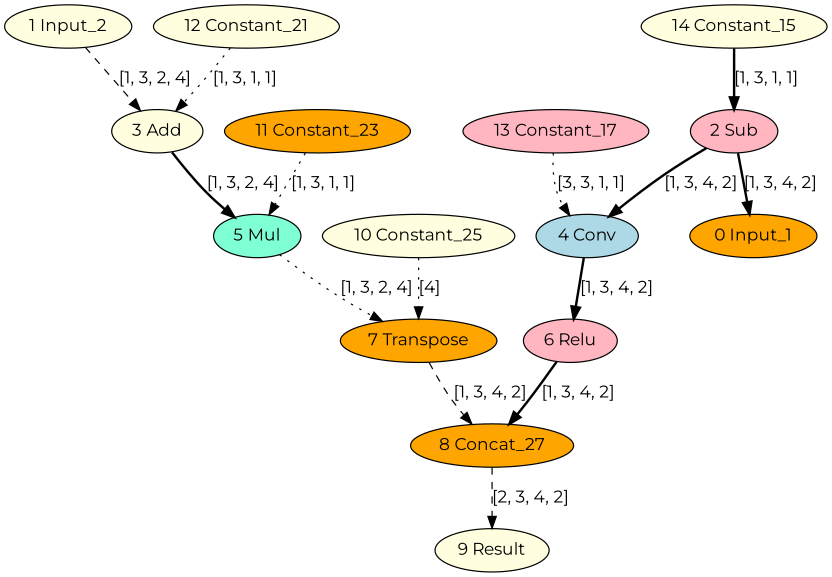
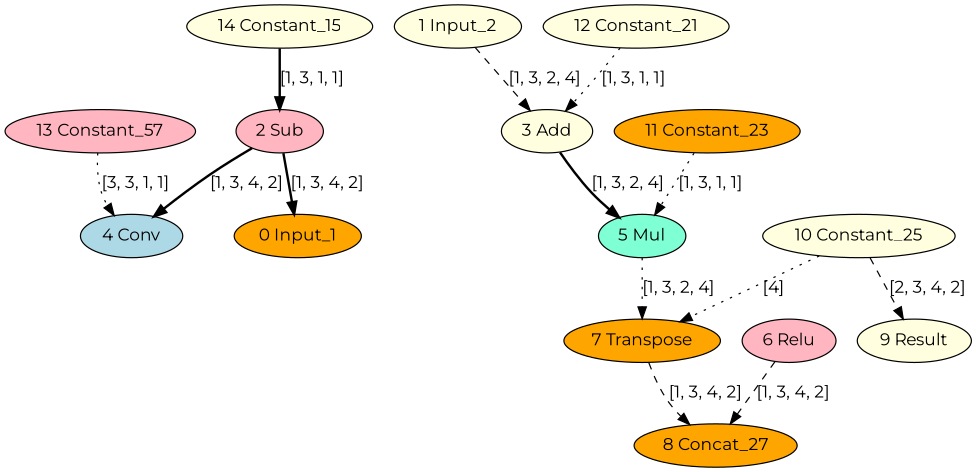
node "13 Constant_17": label "13 Constant_17" -> "13 Constant_57"
edge "4 Conv" -> "6 Relu": removed, label "[1, 3, 4, 2]"
edge "6 Relu" -> "8 Concat_27": style bold -> dashed
edge "8 Concat_27" -> "9 Result": now "10 Constant_25" -> "9 Result"
